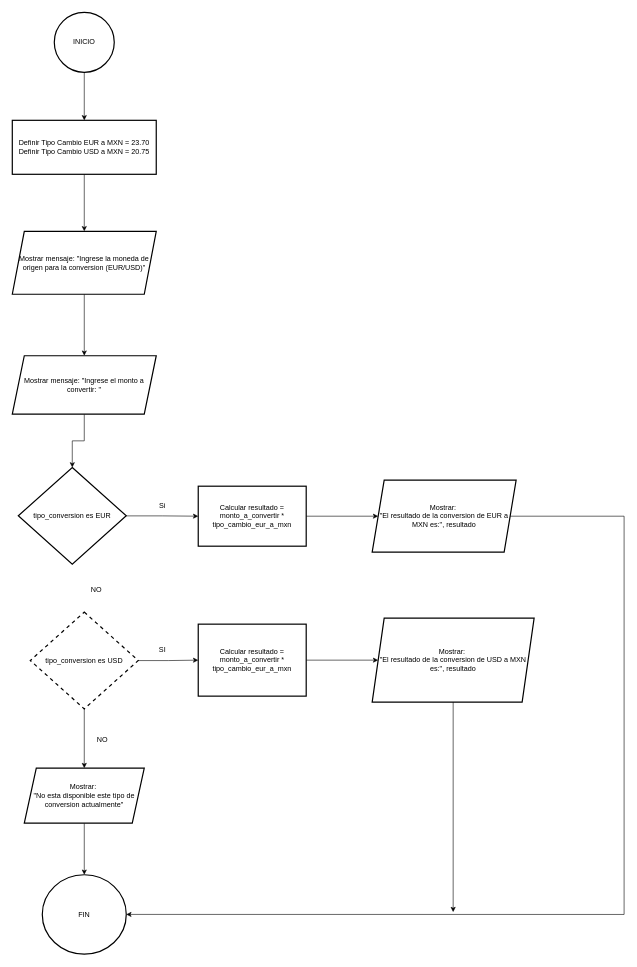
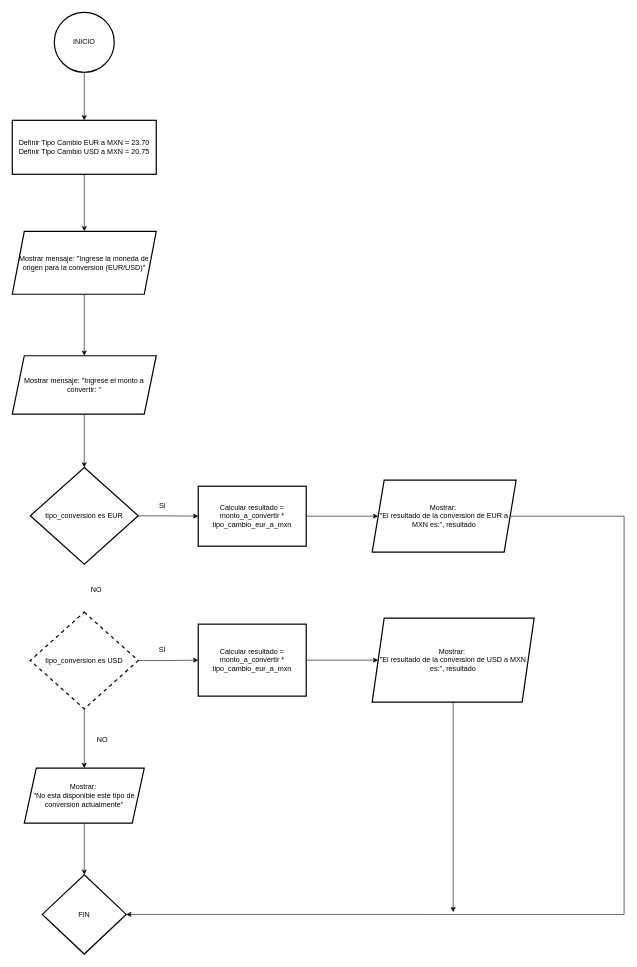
node "tipo_conversion es EUR": moved (72, 516) -> (84, 516)
node "FIN": shape ellipse -> diamond
